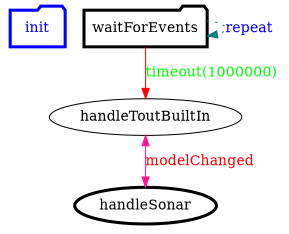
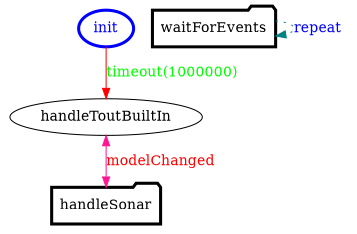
node "init": shape folder -> ellipse
edge "waitForEvents" -> "handleToutBuiltIn": now "init" -> "handleToutBuiltIn"
node "handleSonar": shape ellipse -> folder
